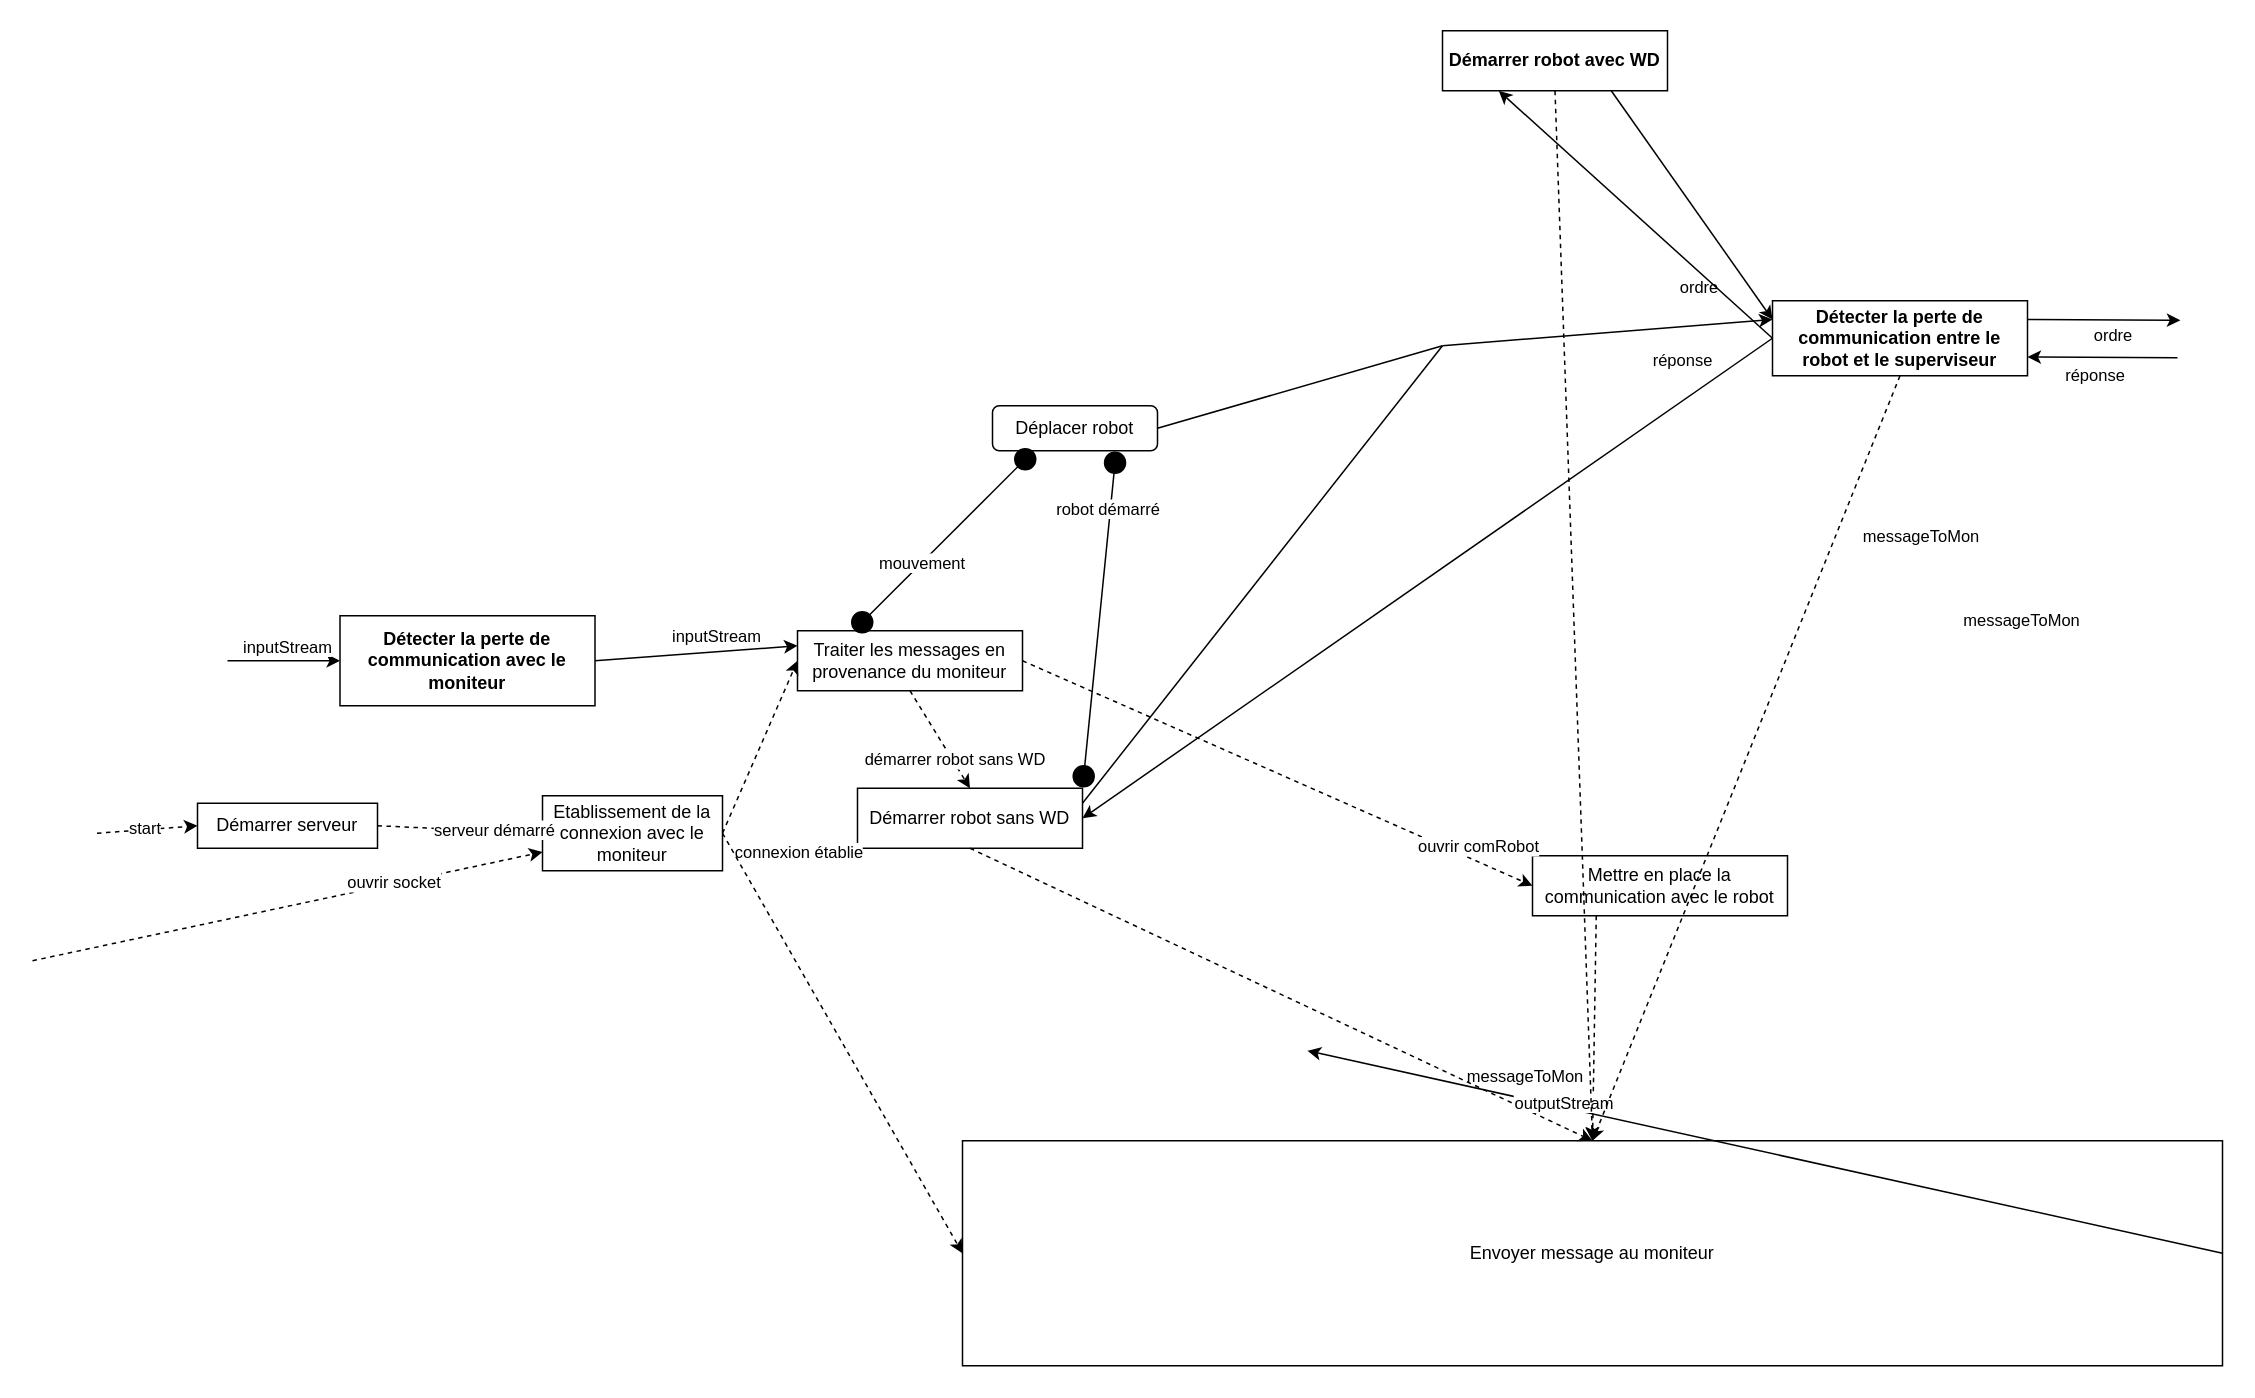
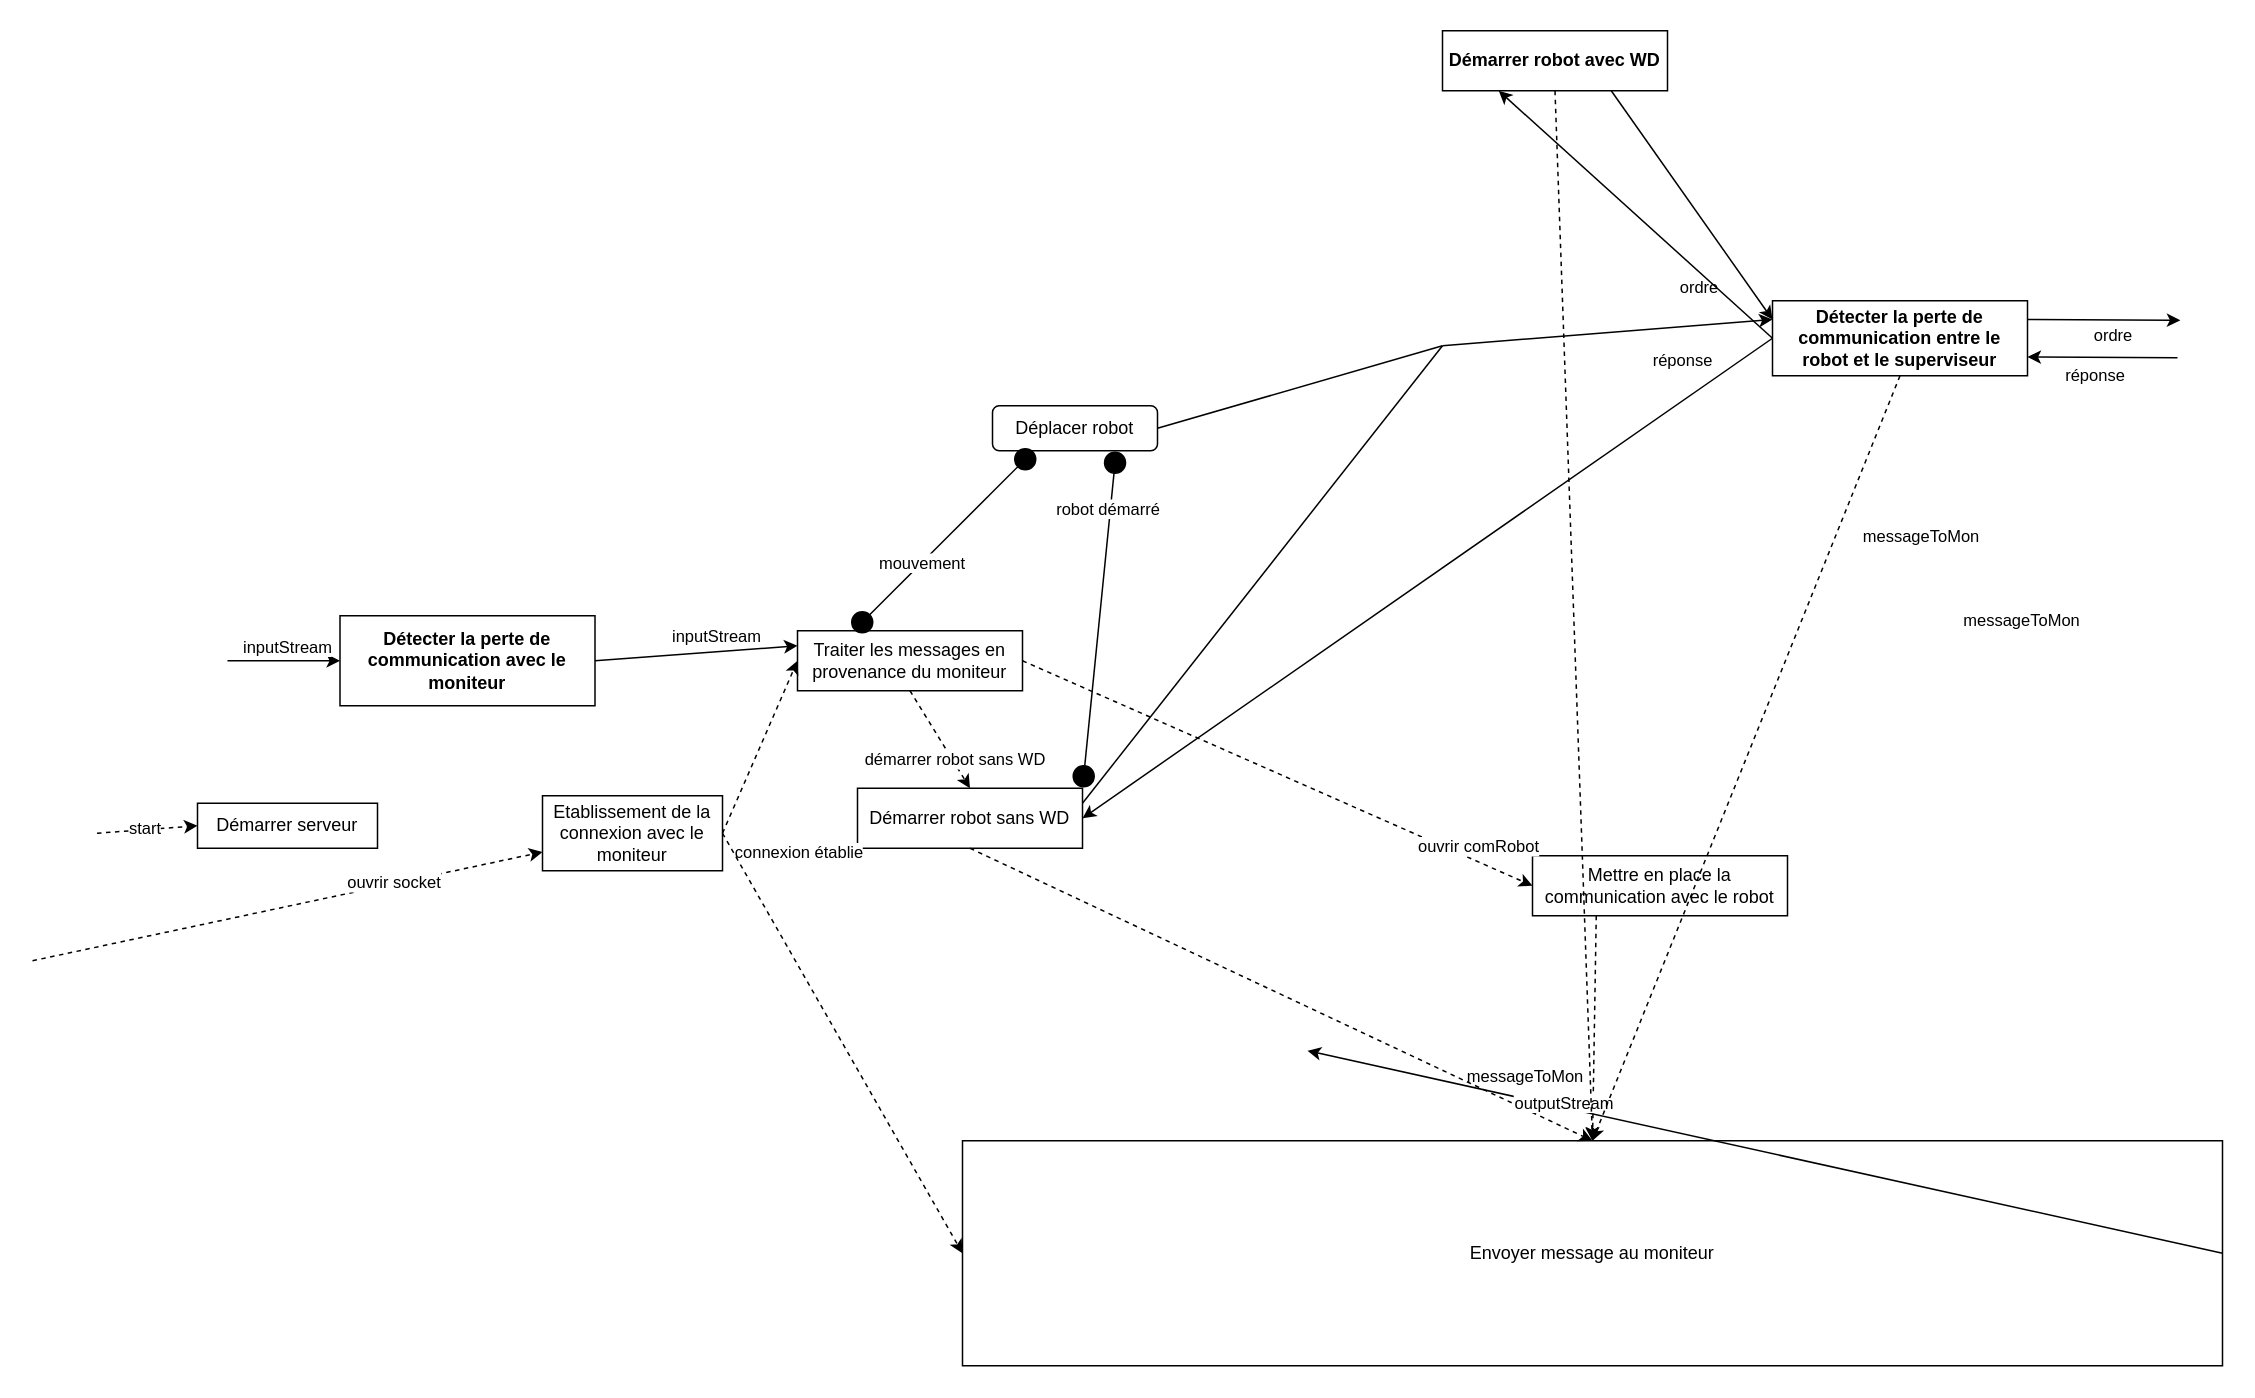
edge "Démarrer serveur" -> "Etablissement de la connexion avec le moniteur": removed, label "serveur démarré"
